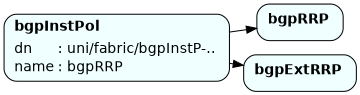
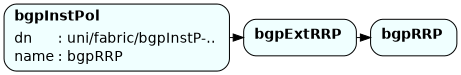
edge "bgpInstPol" -> "bgpRRP": now "bgpExtRRP" -> "bgpRRP"
